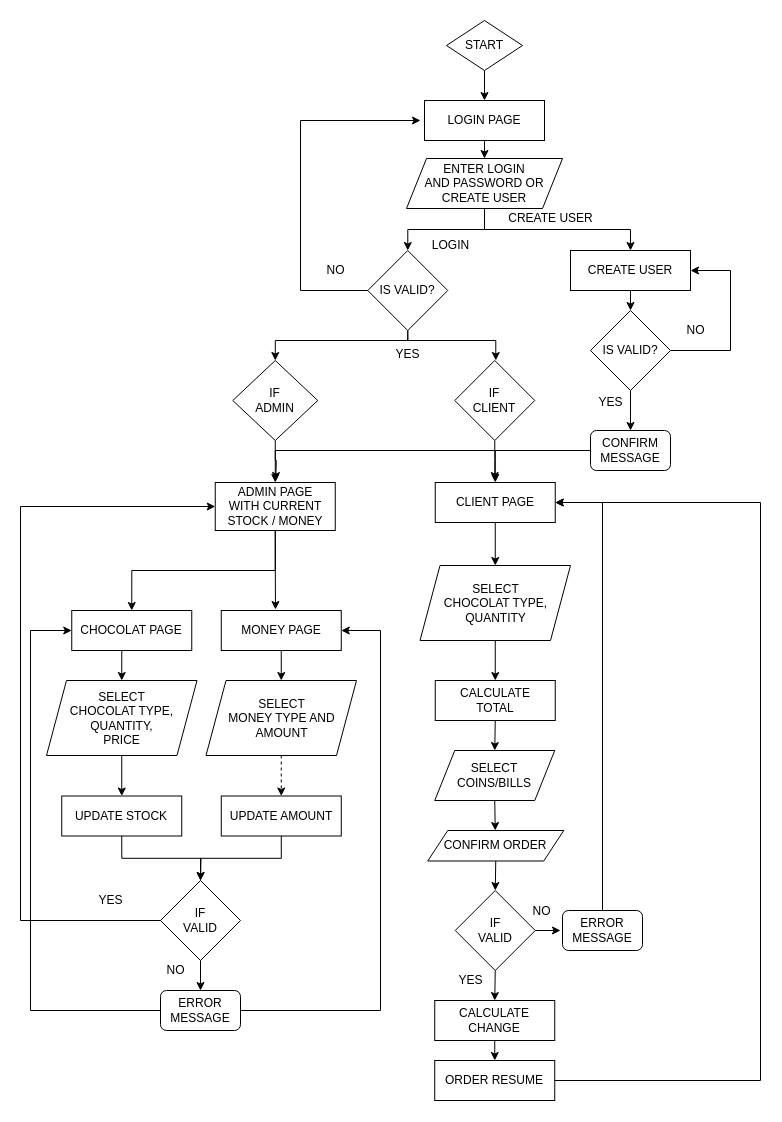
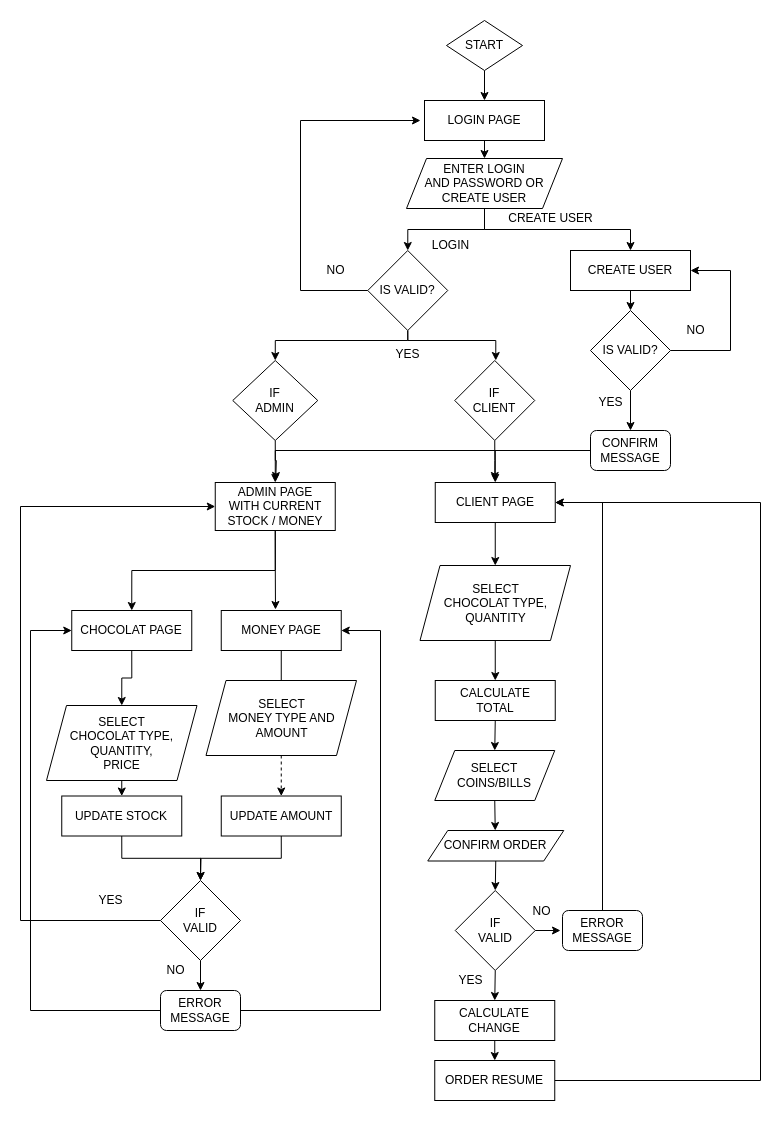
edge "MONEY PAGE" -> "SELECT MONEY TYPE AND AMOUNT": arrowhead classic -> none
node "SELECT CHOCOLAT TYPE, QUANTITY, PRICE": moved (122, 718) -> (122, 743)
